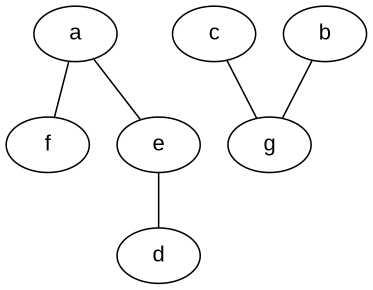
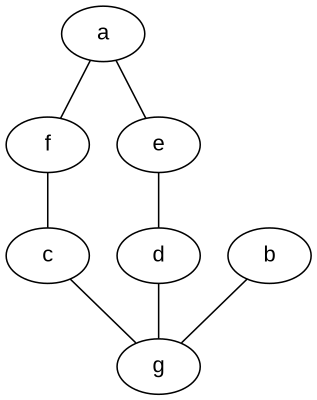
edge "f" -- "c": added
edge "d" -- "g": added
